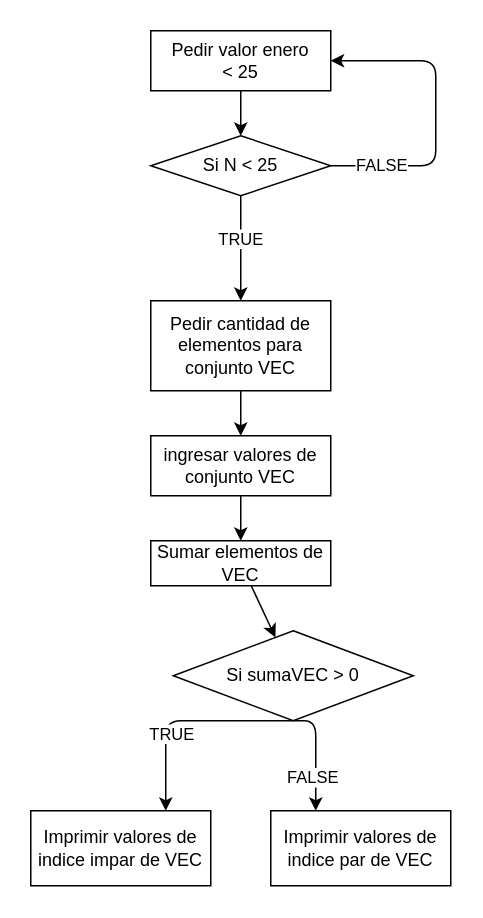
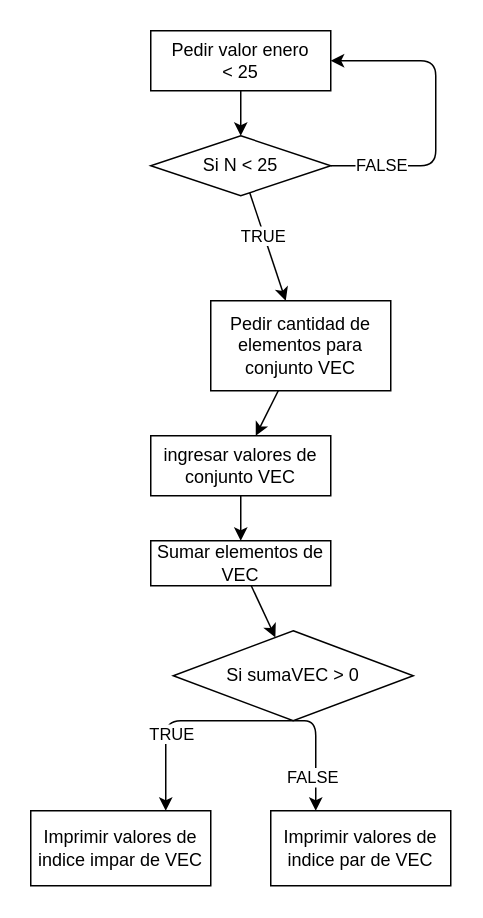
node "Pedir cantidad de elementos para conjunto VEC": moved (241, 346) -> (301, 346)
